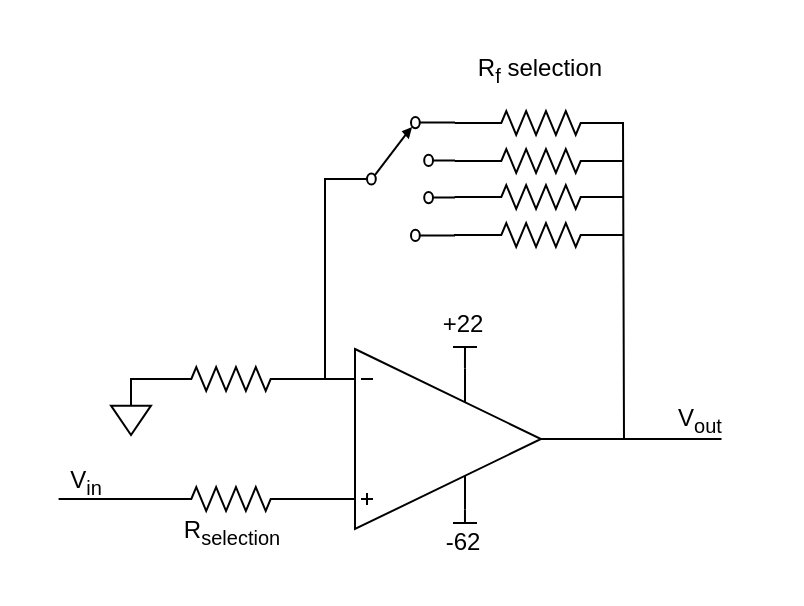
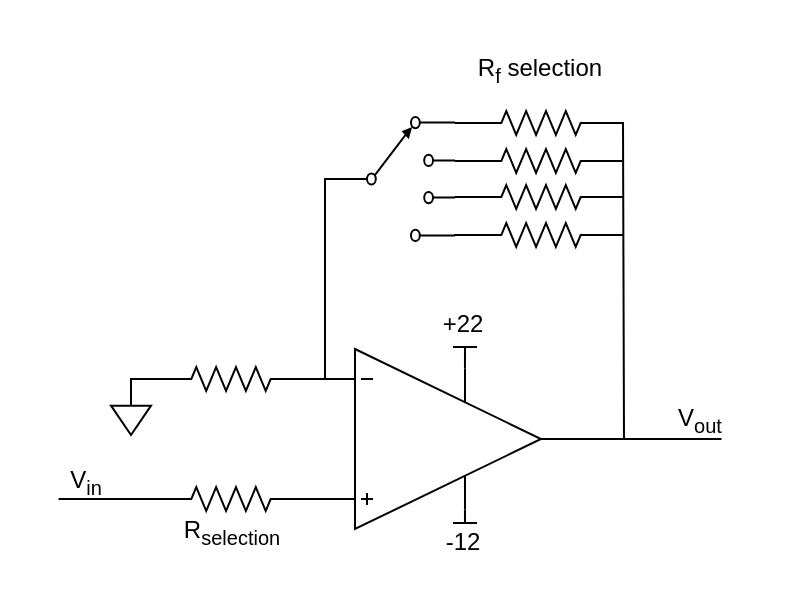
node "-62": label "-62" -> "-12"
